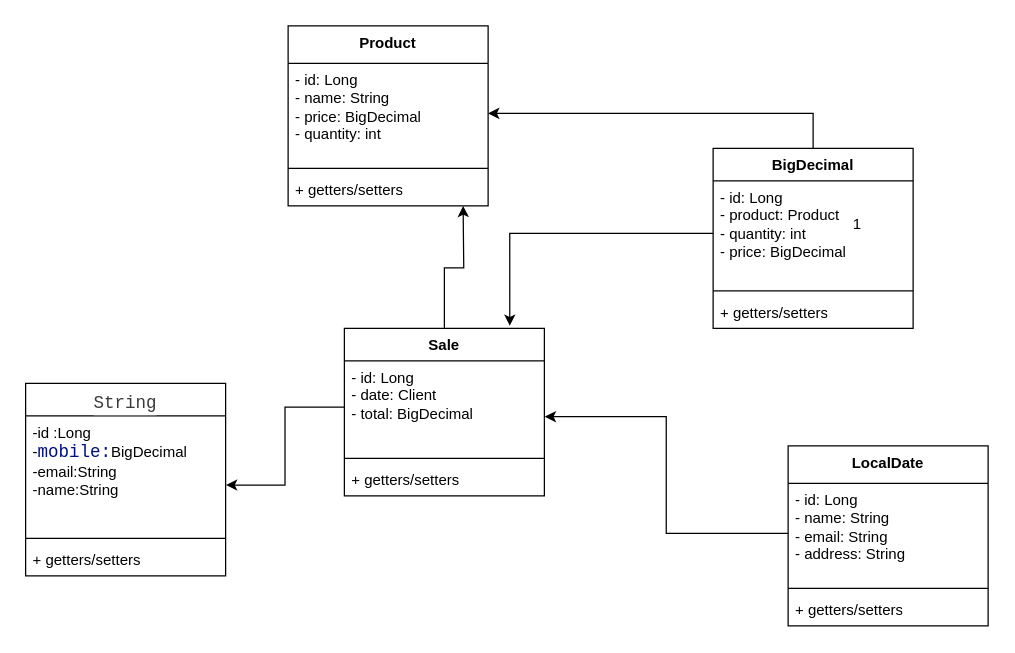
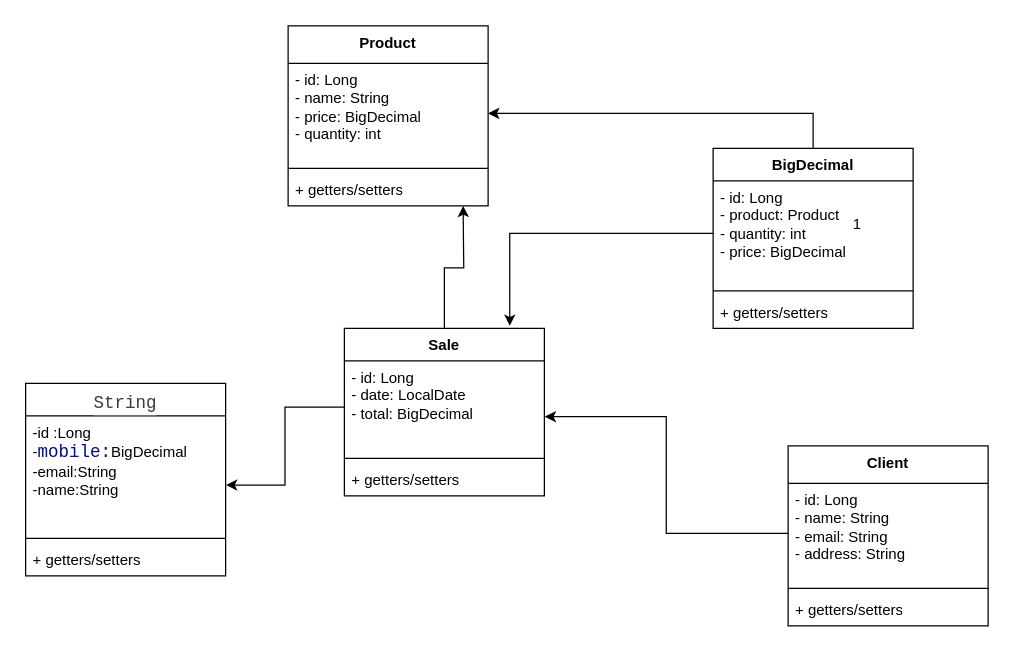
node "- id: Long - date: Client - total: BigDecimal": label "- id: Long - date: Client - total: BigDecimal" -> "- id: Long - date: LocalDate - total: BigDecimal"
node "LocalDate": label "LocalDate" -> "Client"
